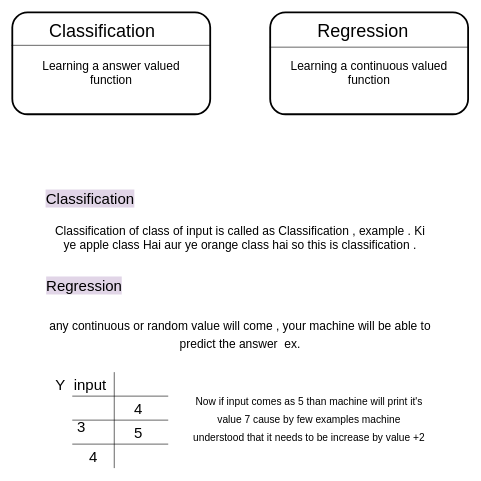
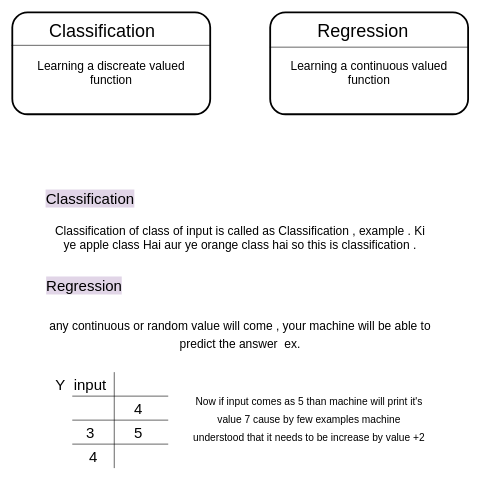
node "Learning a answer valued function": label "Learning a answer valued function" -> "Learning a discreate valued function"
node "3": moved (81, 426) -> (90, 432)
